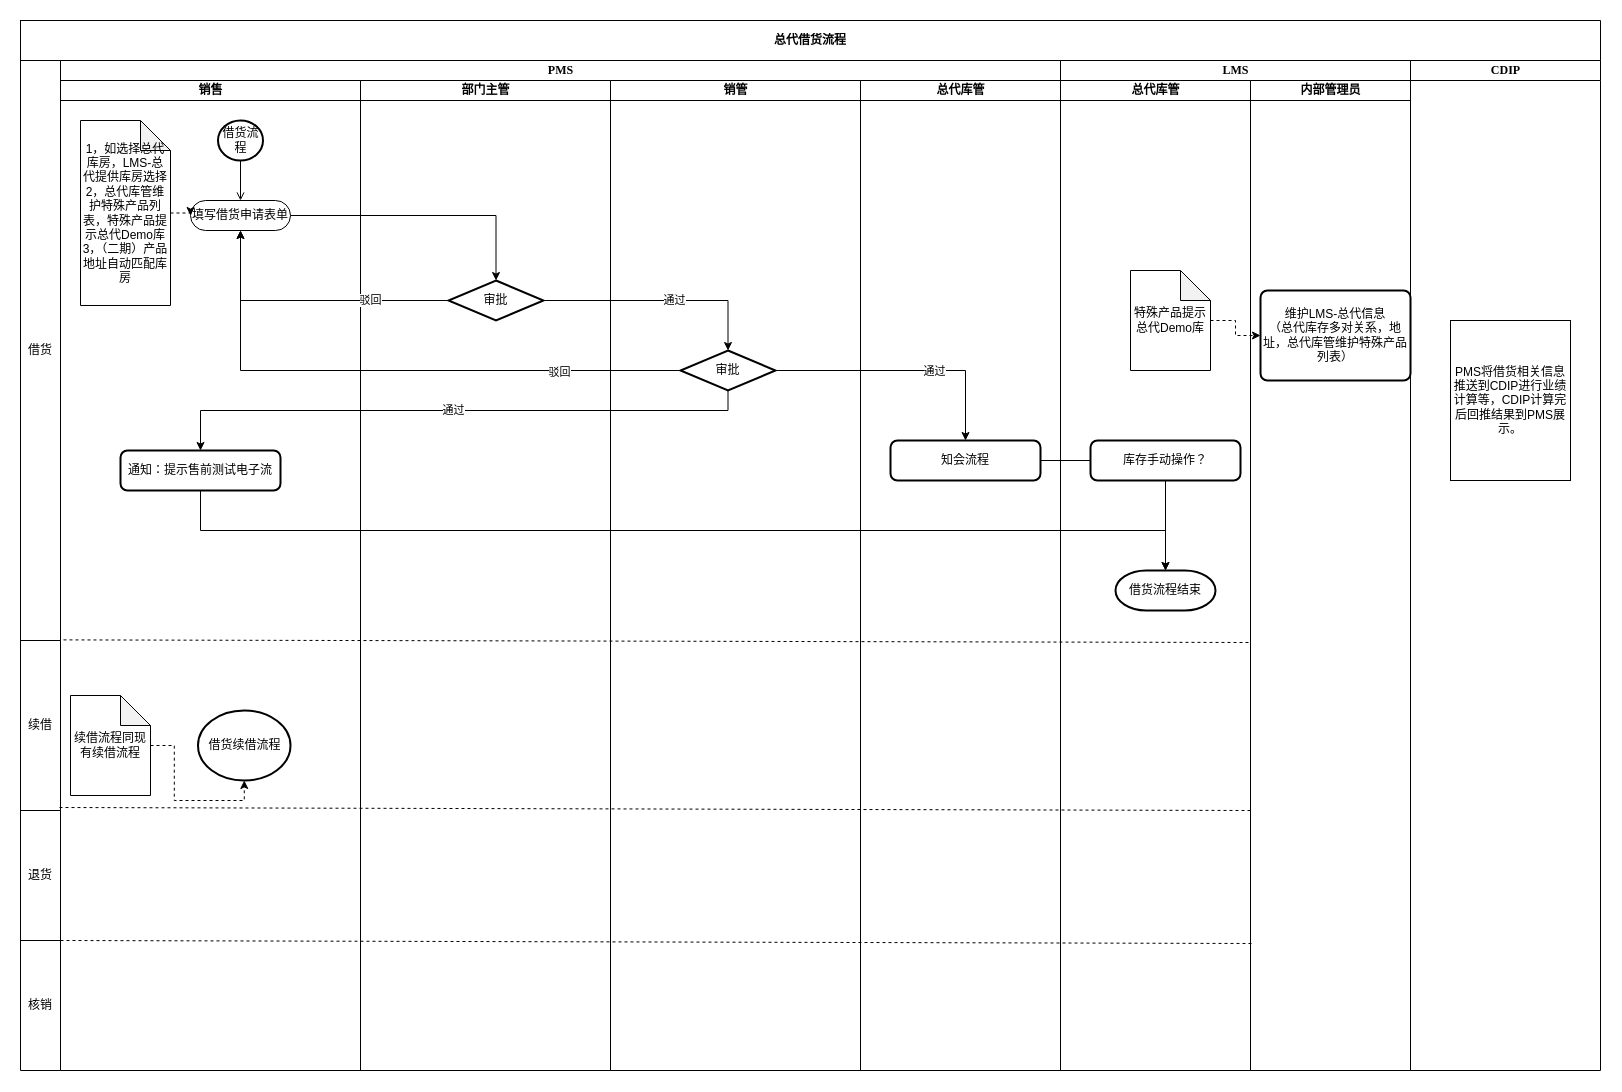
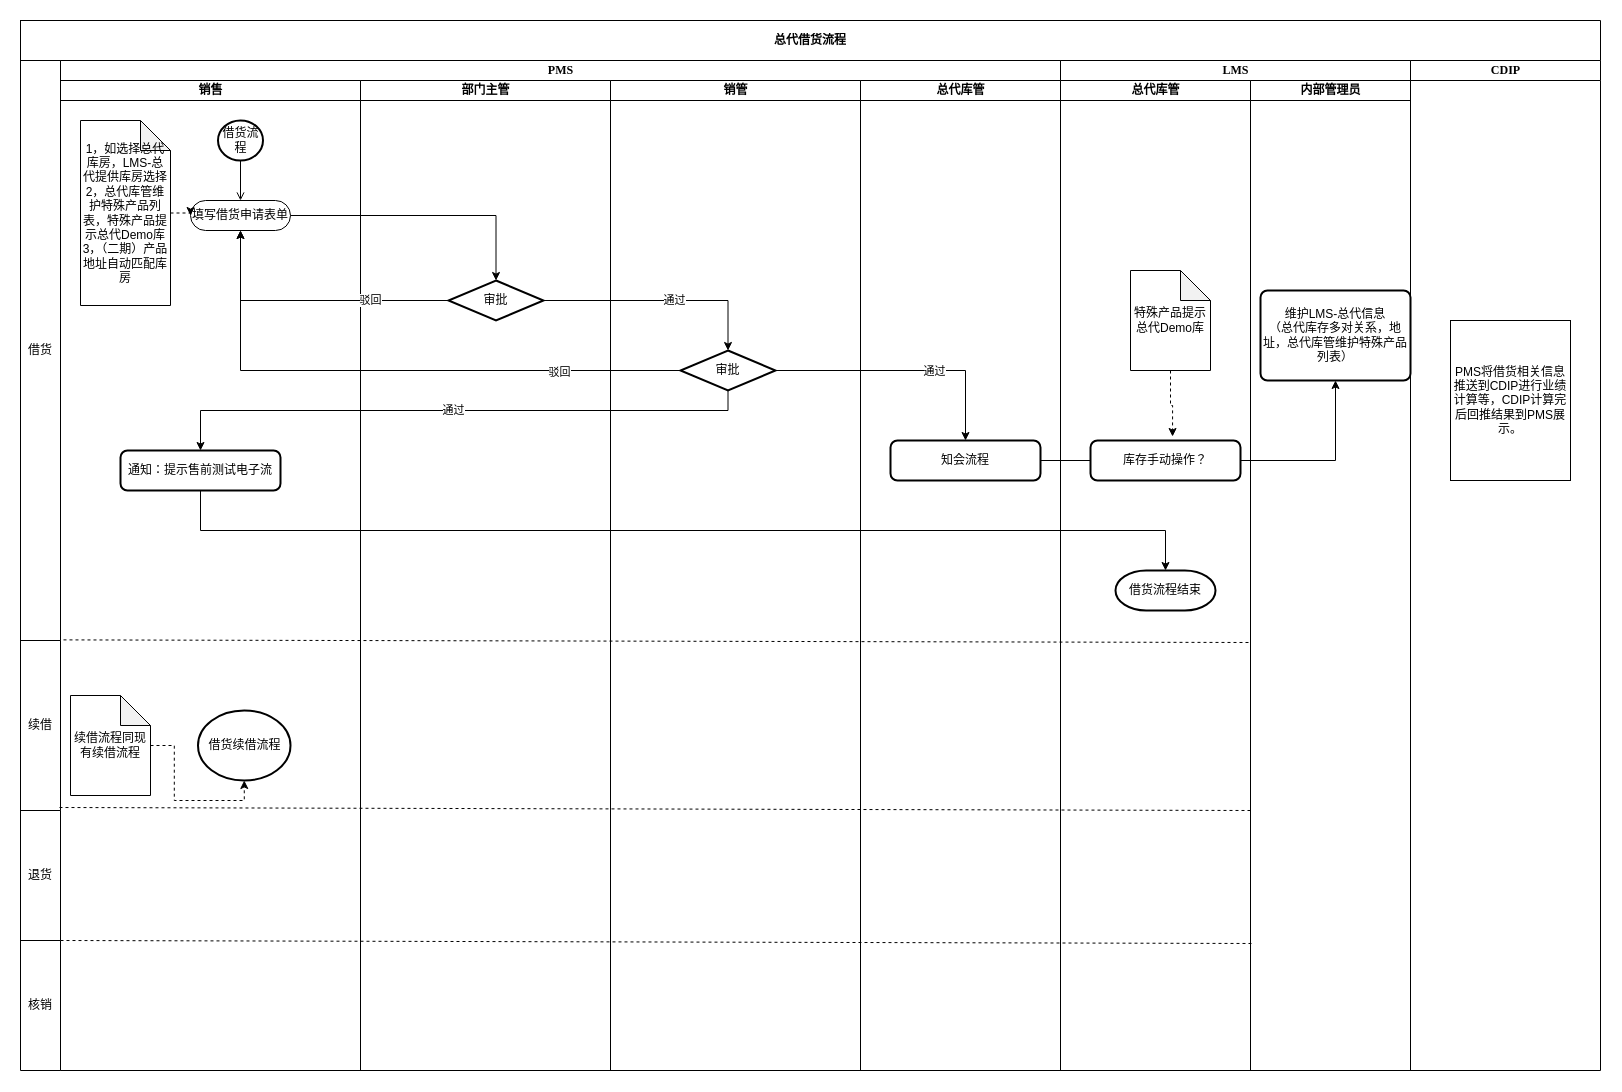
edge "特殊产品提示总代Demo库" -> "维护LMS-总代信息 （总代库存多对关系，地址，总代库管维护特殊产品列表）": now "特殊产品提示总代Demo库" -> "库存手动操作？"
edge "库存手动操作？" -> "借货流程结束": now "库存手动操作？" -> "维护LMS-总代信息 （总代库存多对关系，地址，总代库管维护特殊产品列表）"
